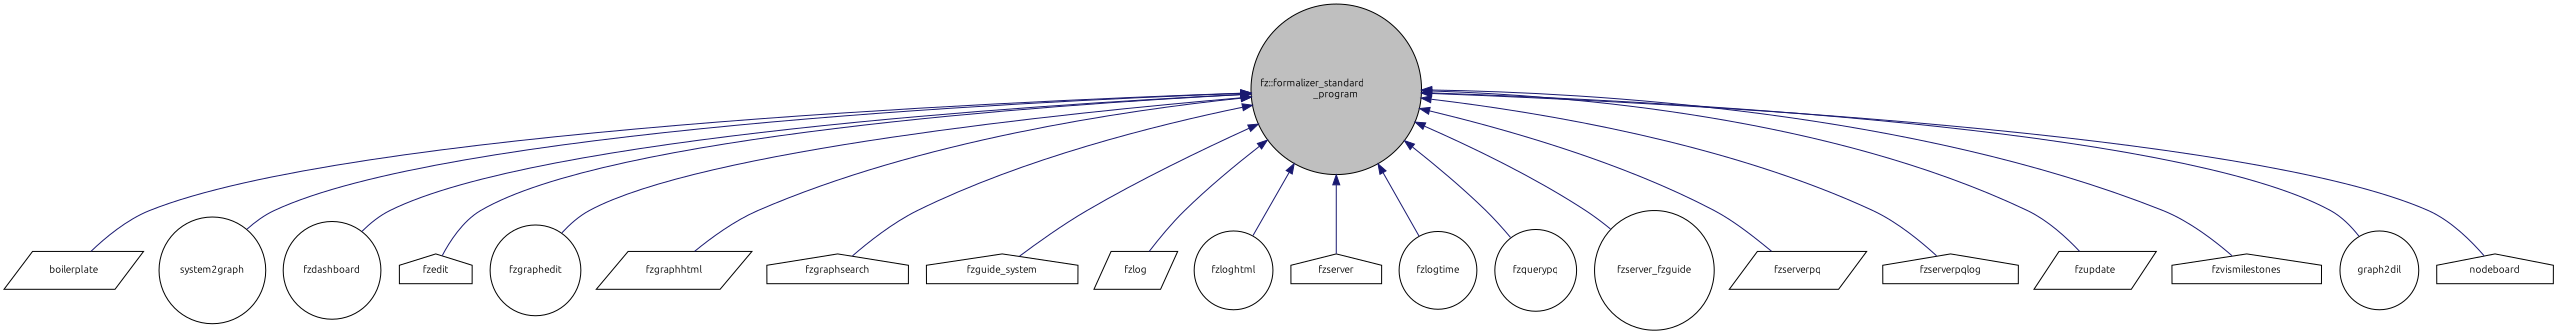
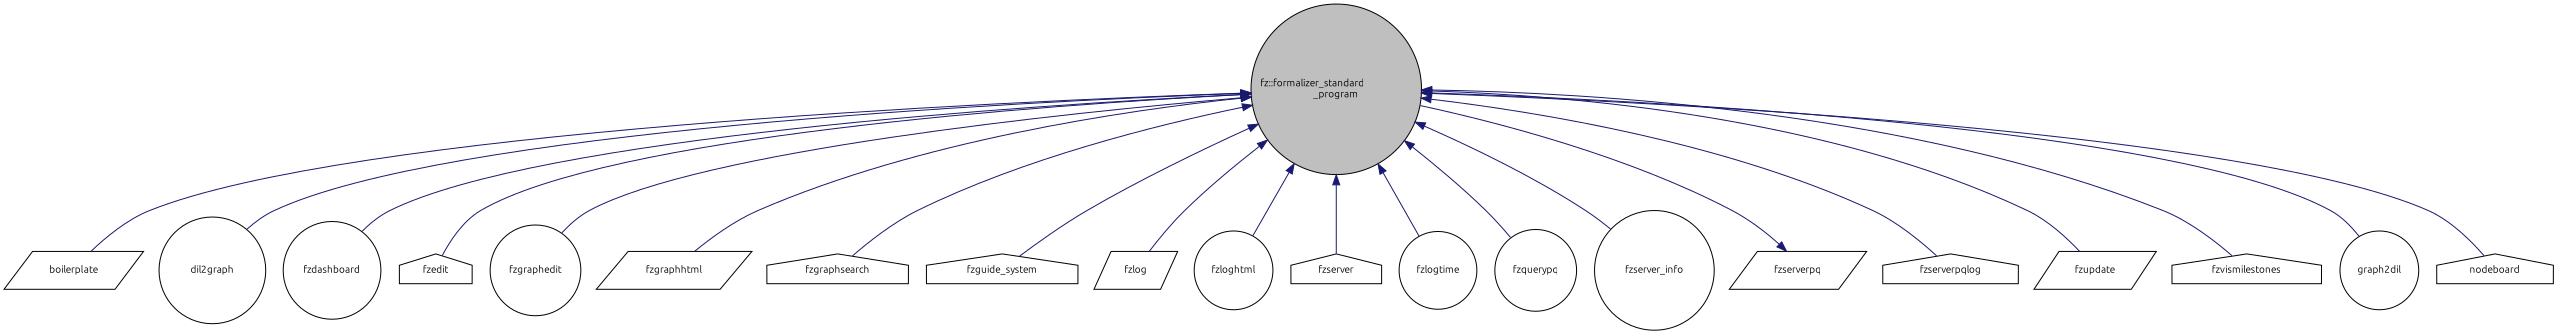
edge "fzserverpq" -> "fz::formalizer_standard _program": reversed
node "system2graph": label "system2graph" -> "dil2graph"
node "fzserver_fzguide": label "fzserver_fzguide" -> "fzserver_info"
